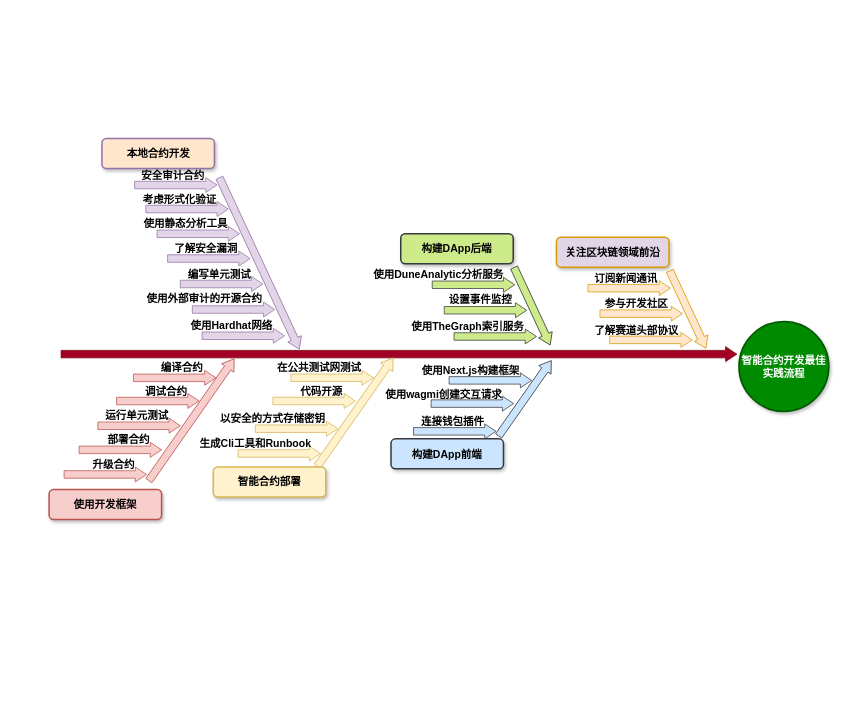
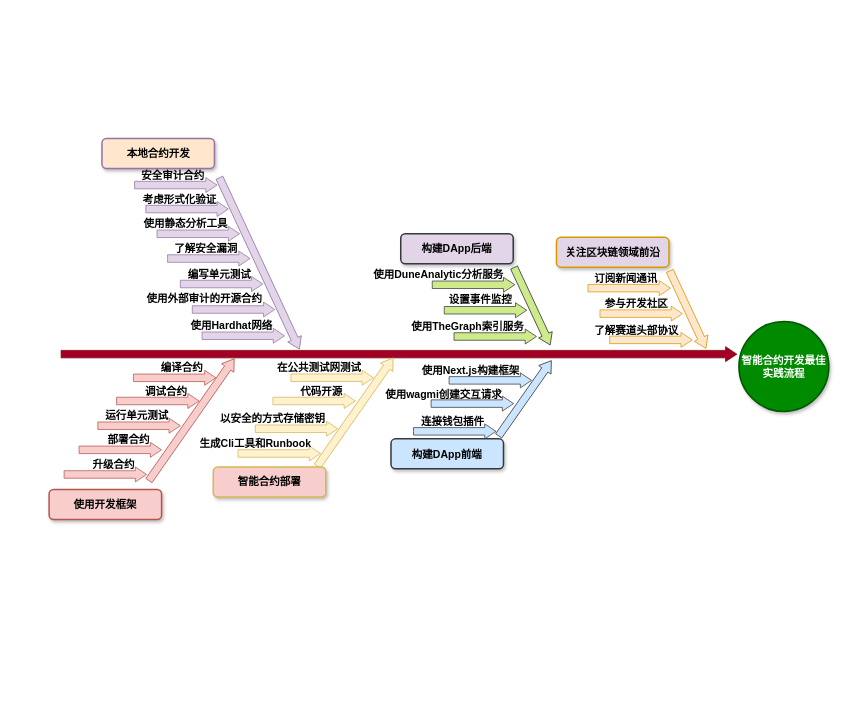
node "构建DApp后端": fillcolor #cdeb8b -> #e1d5e7
node "智能合约部署": fillcolor #fff2cc -> #f8cecc
